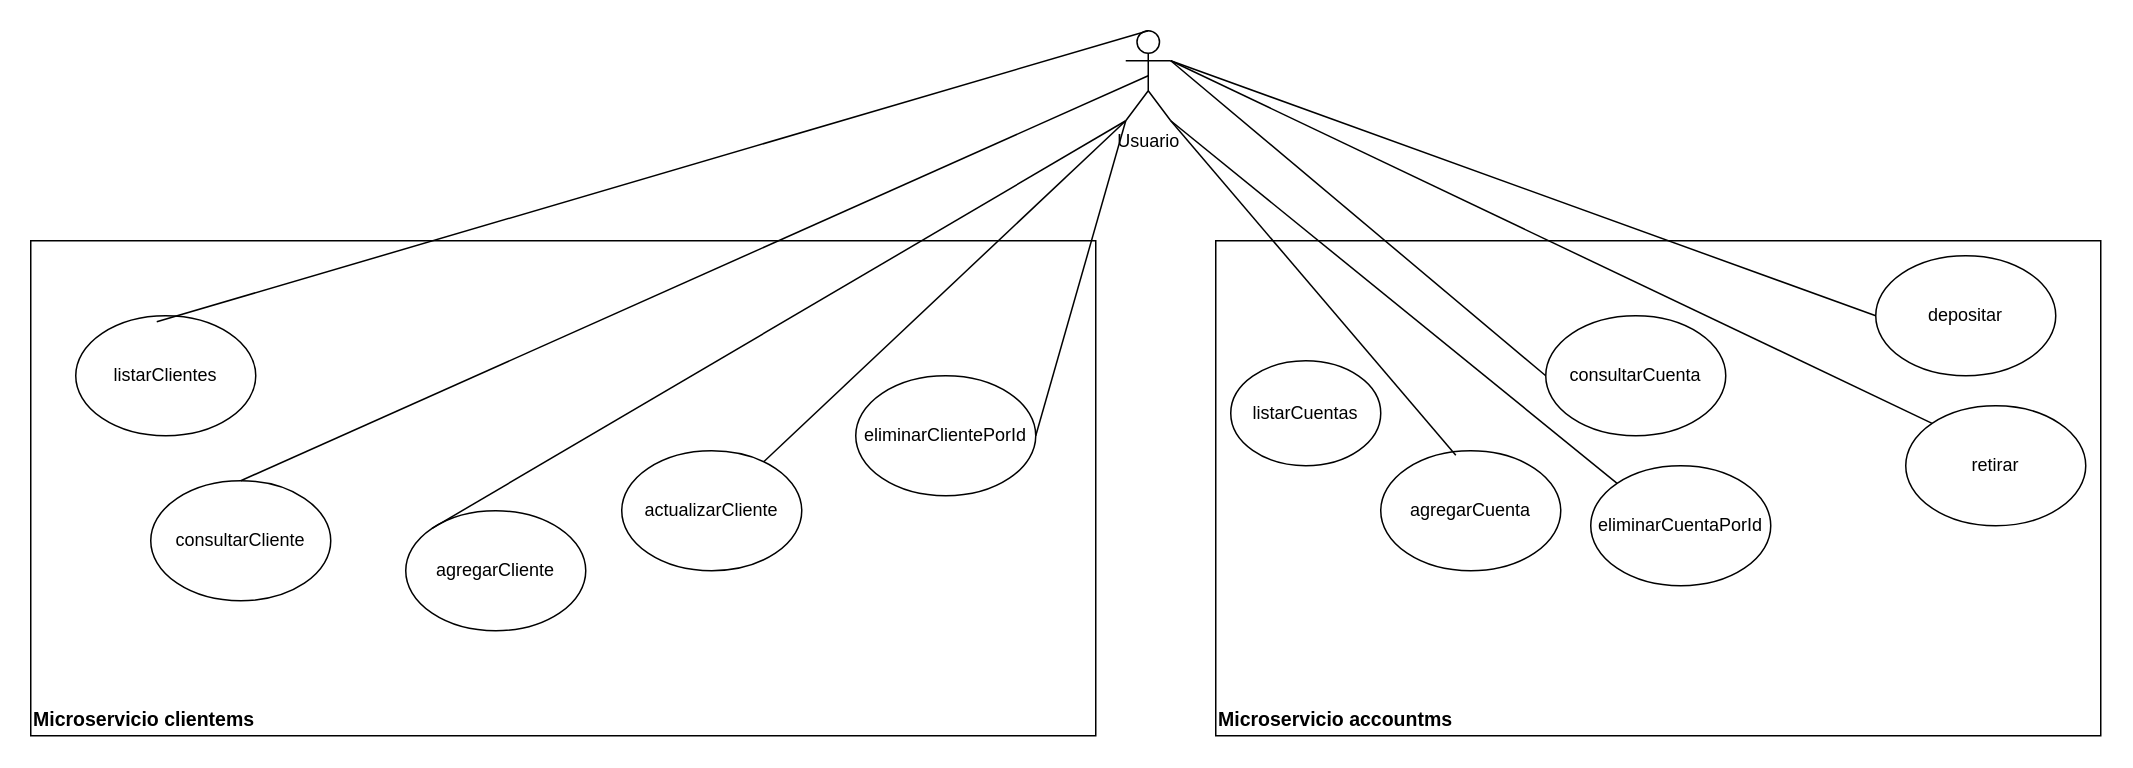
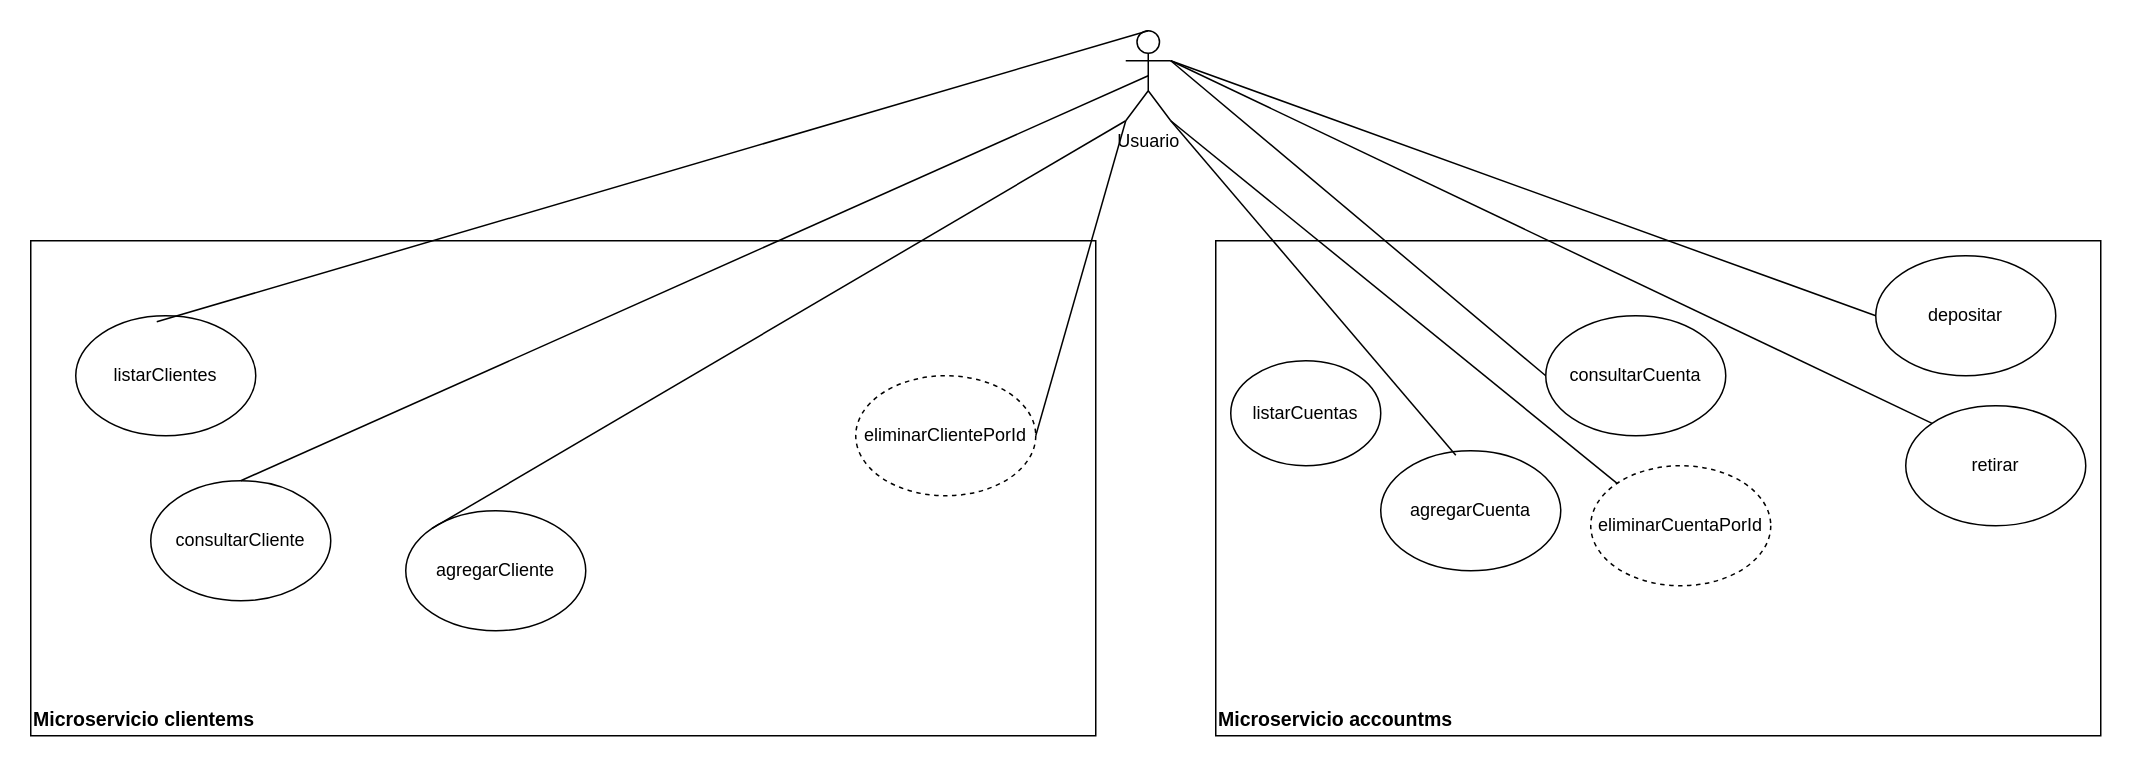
edge "Usuario" -- "actualizarCliente": removed
node "eliminarClientePorId": style solid -> dashed
node "actualizarCliente": removed
node "eliminarCuentaPorId": style solid -> dashed
